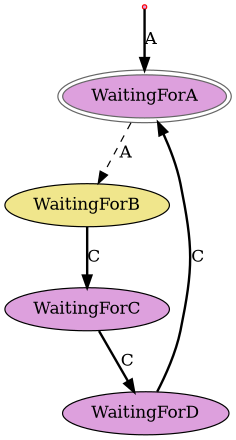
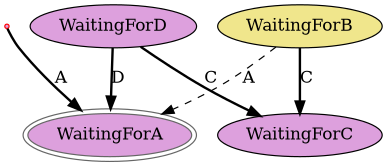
edge "WaitingForA" -> "WaitingForB": reversed
edge "WaitingForD" -> "WaitingForA": label "C" -> "D"
edge "WaitingForC" -> "WaitingForD": reversed
